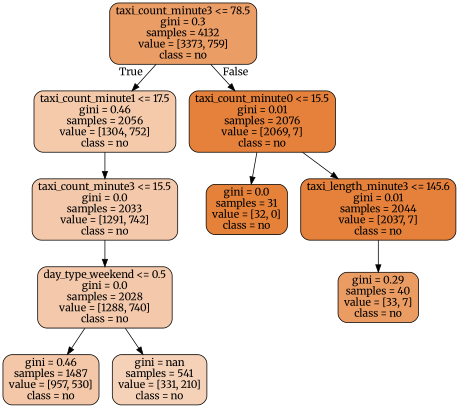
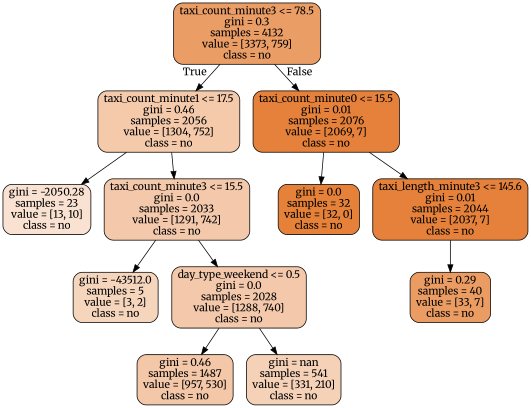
node "gini = -2050.28 samples = 23 value = [13, 10] class = no": added
node "gini = 0.0 samples = 31 value = [32, 0] class = no": label "gini = 0.0 samples = 31 value = [32, 0] class = no" -> "gini = 0.0 samples = 32 value = [32, 0] class = no"
node "gini = -43512.0 samples = 5 value = [3, 2] class = no": added
